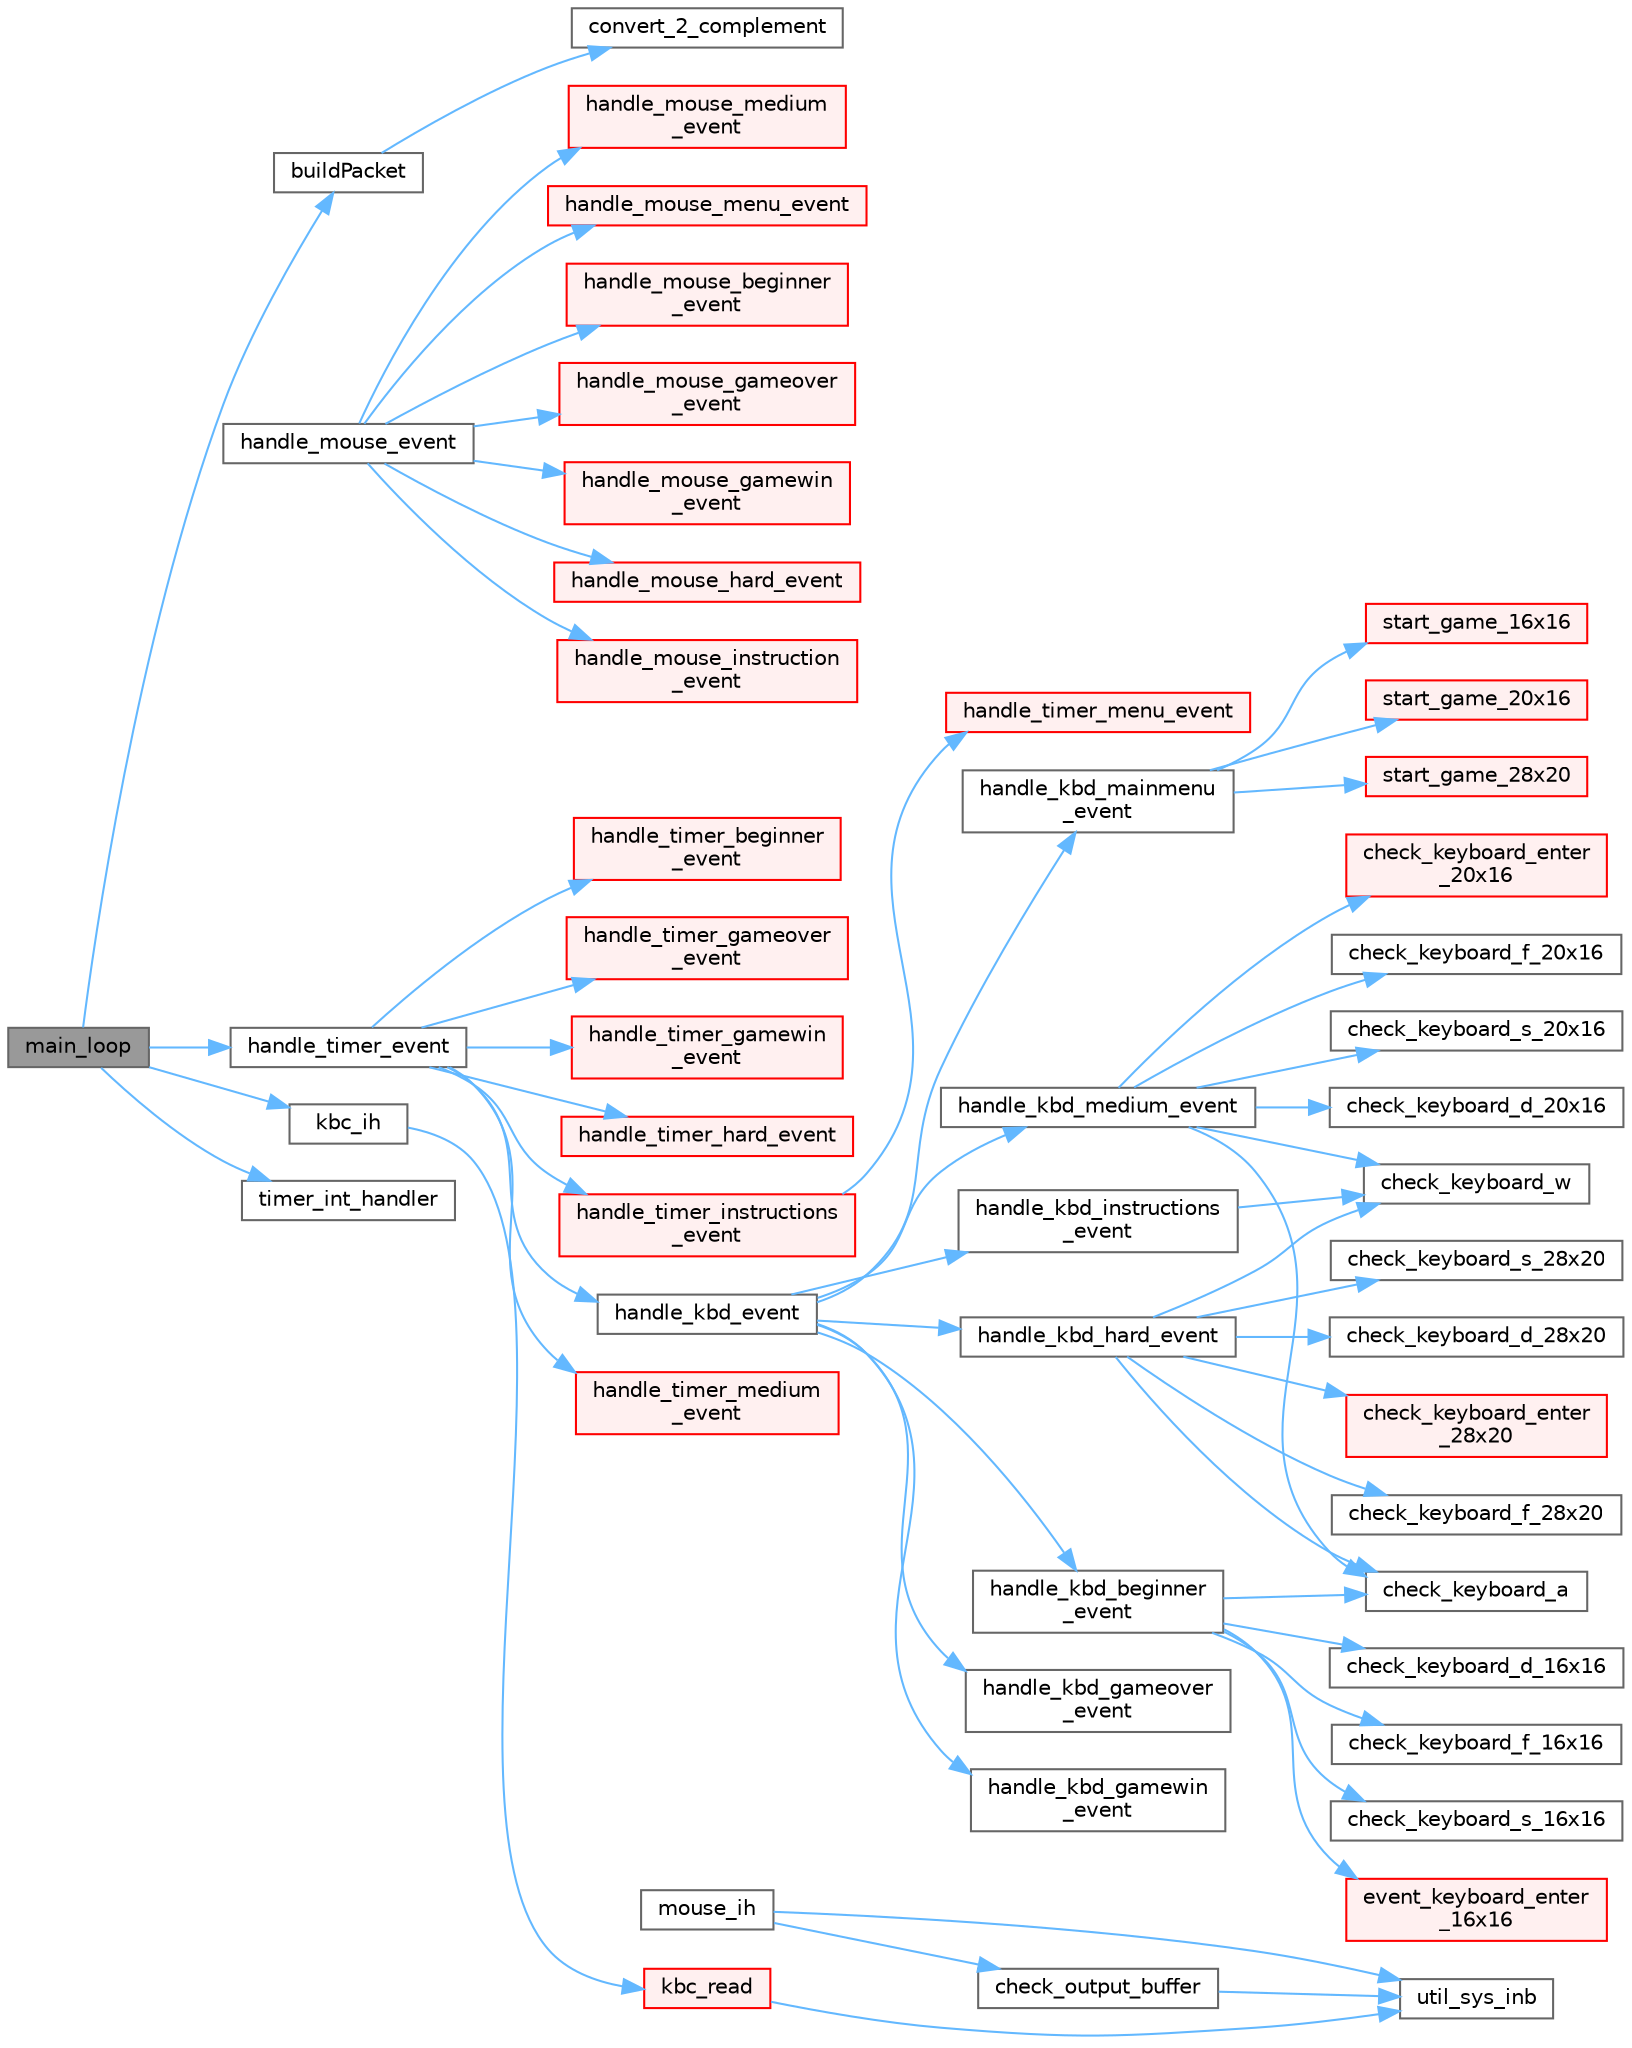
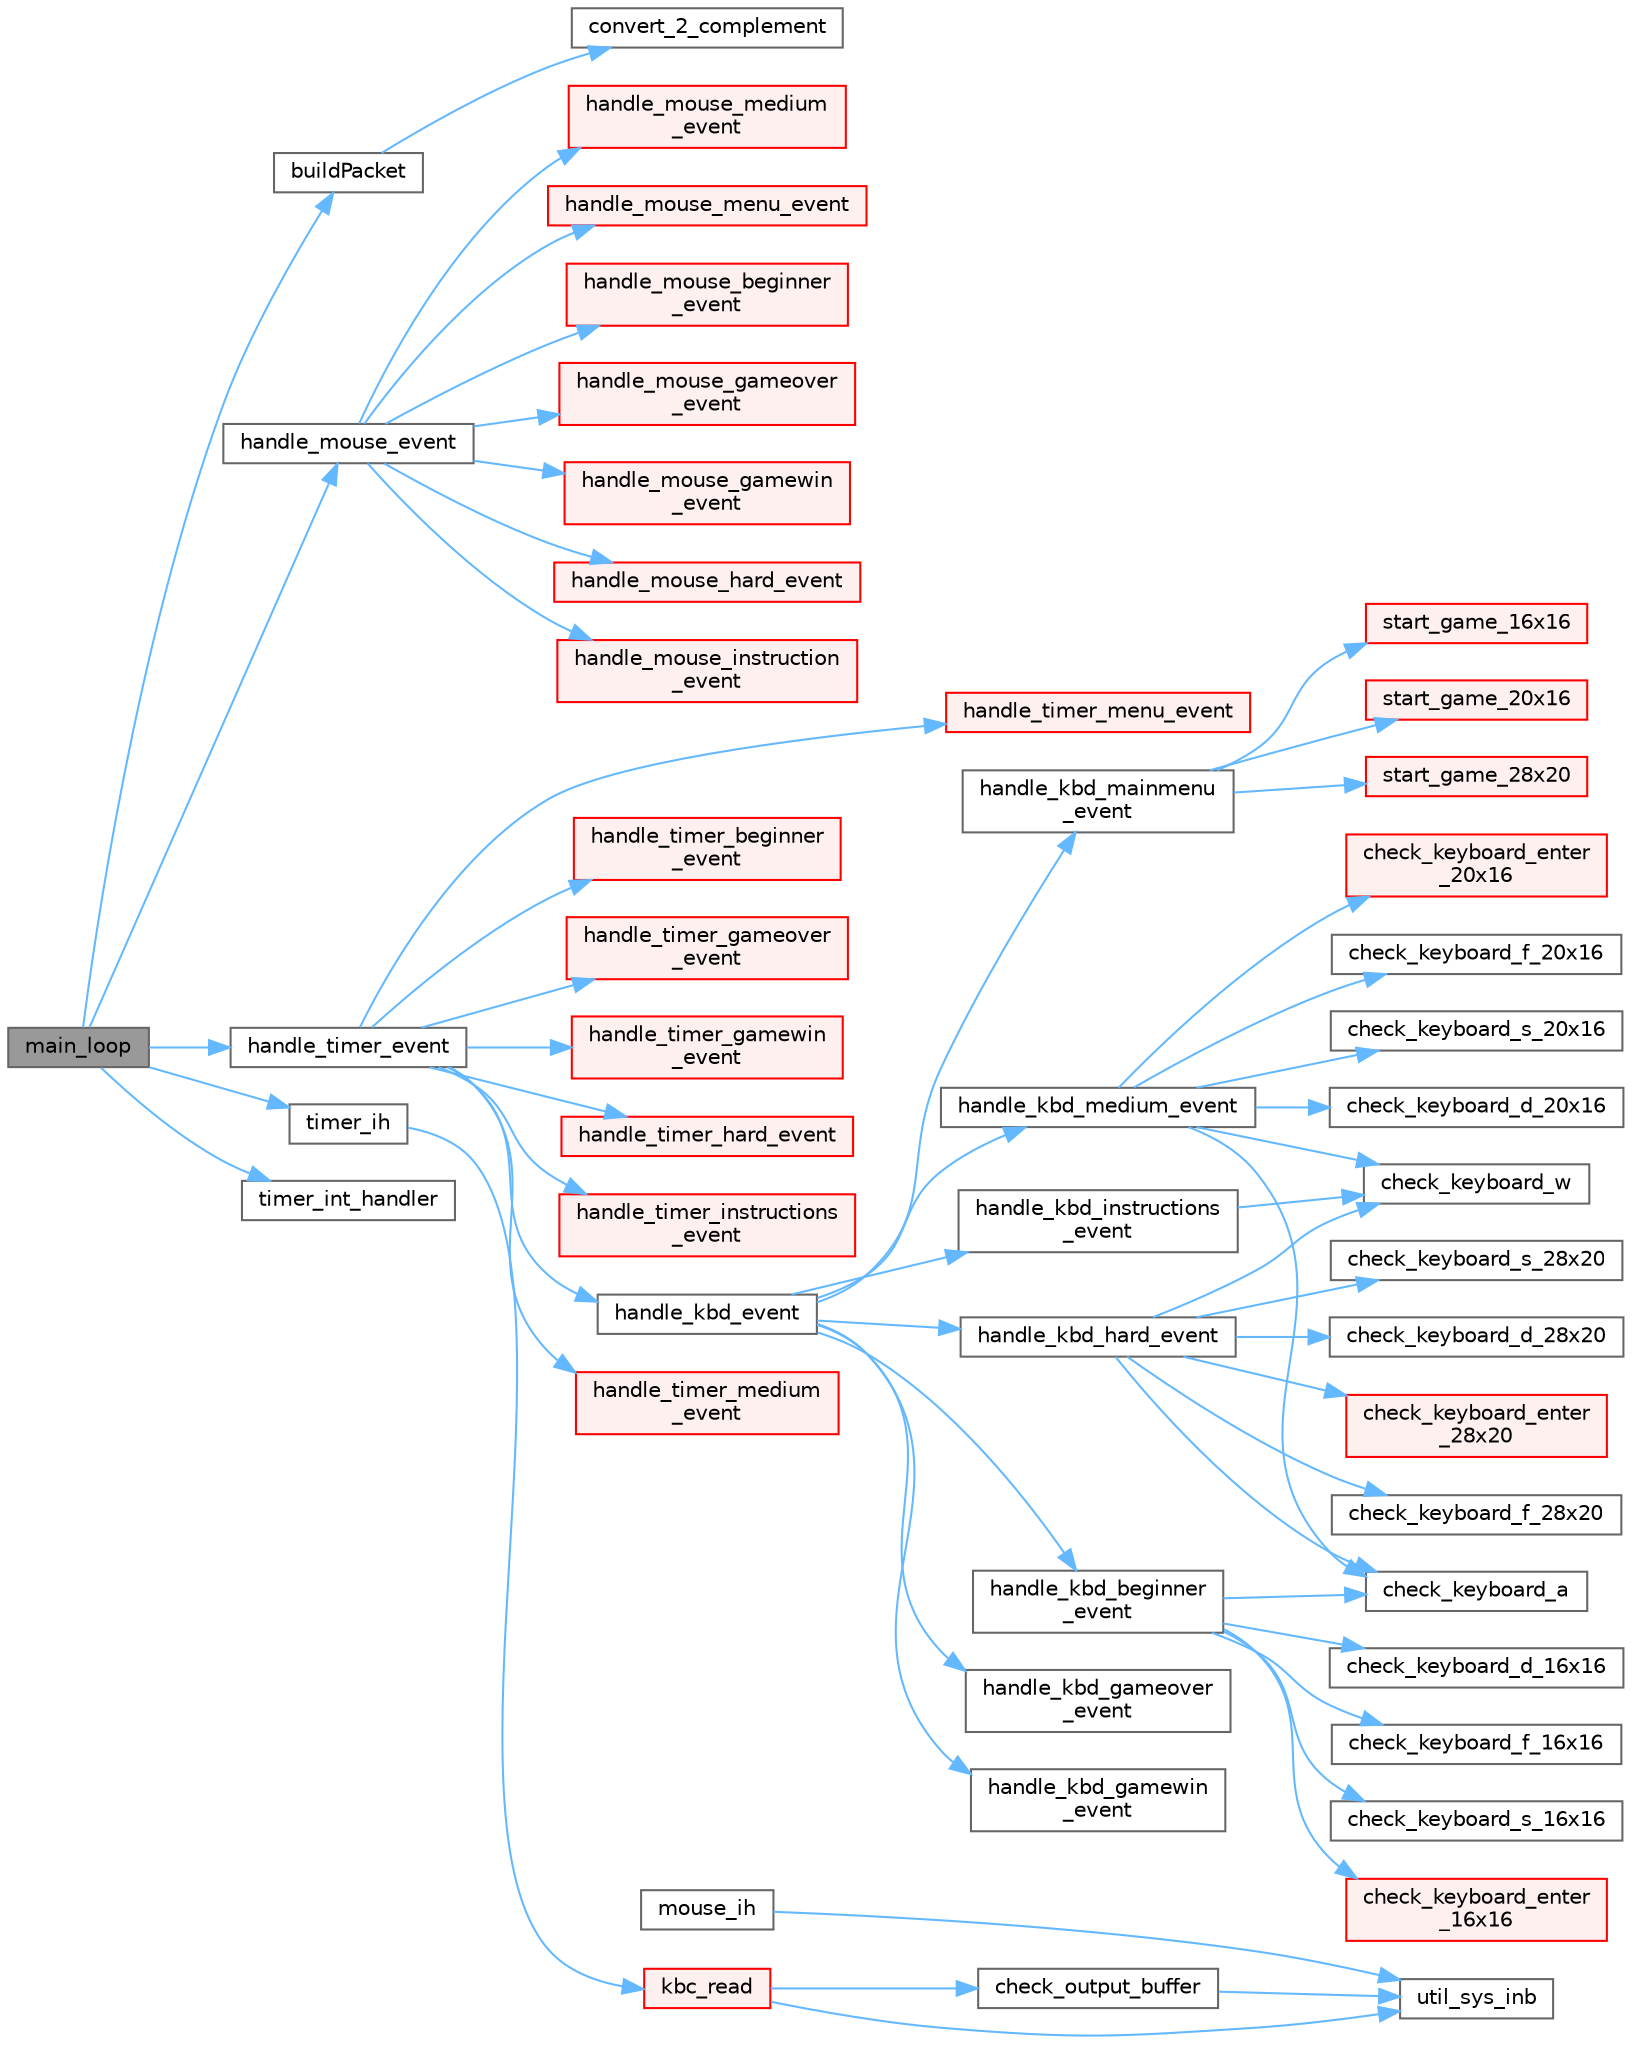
edge "main_loop" -> "handle_mouse_event": added
edge "handle_timer_instructions _event" -> "handle_timer_menu_event": now "handle_timer_event" -> "handle_timer_menu_event"
node "kbc_ih": label "kbc_ih" -> "timer_ih"
node "event_keyboard_enter _16x16": label "event_keyboard_enter _16x16" -> "check_keyboard_enter _16x16"
edge "mouse_ih" -> "check_output_buffer": now "kbc_read" -> "check_output_buffer"
